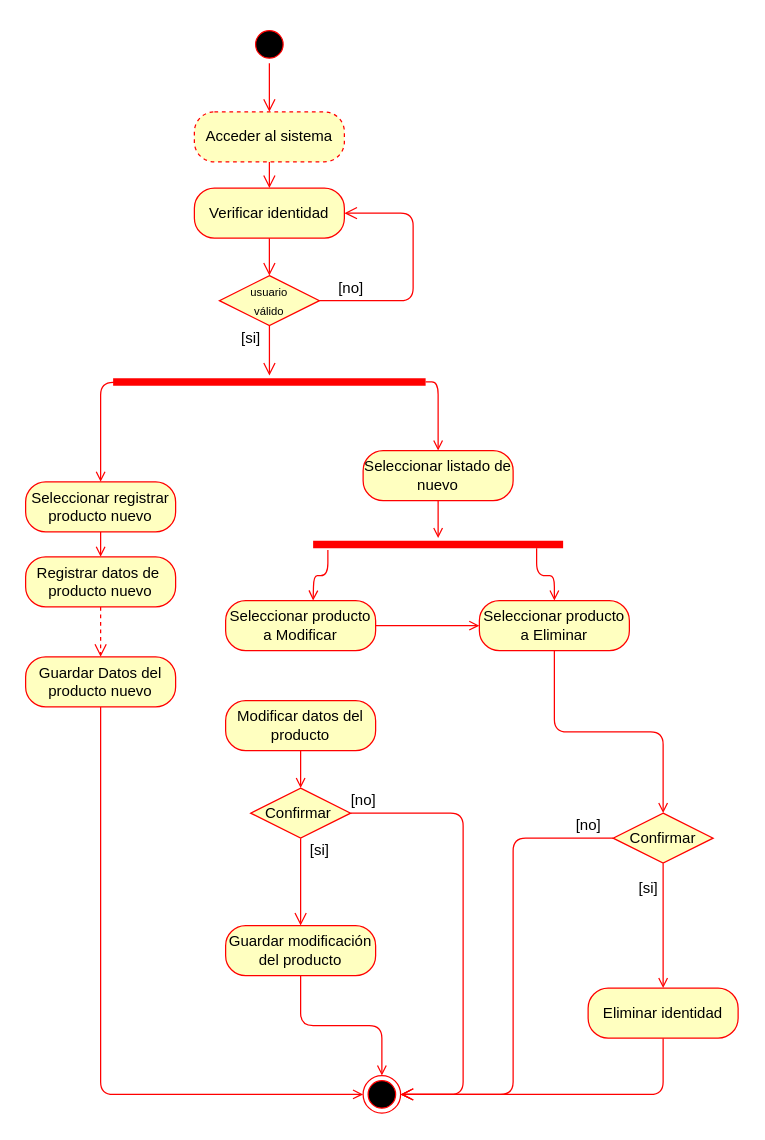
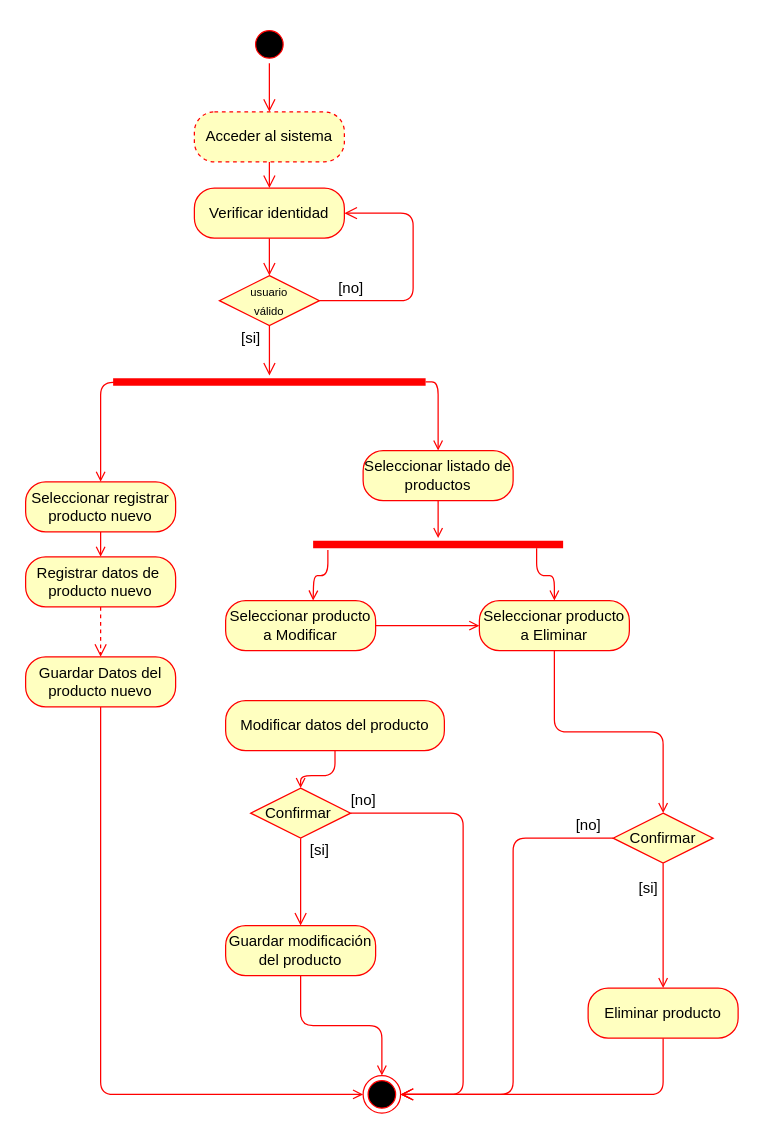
node "Seleccionar listado de nuevo": label "Seleccionar listado de nuevo" -> "Seleccionar listado de productos"
node "Modificar datos del producto": size 150x50 -> 219x50
node "Eliminar identidad": label "Eliminar identidad" -> "Eliminar producto"
